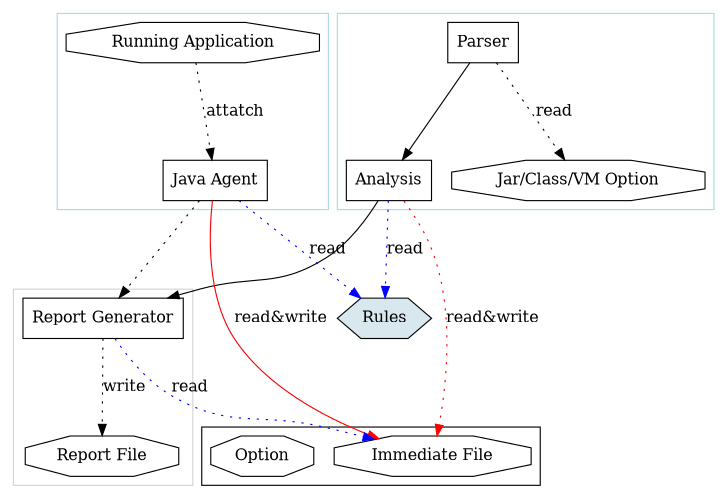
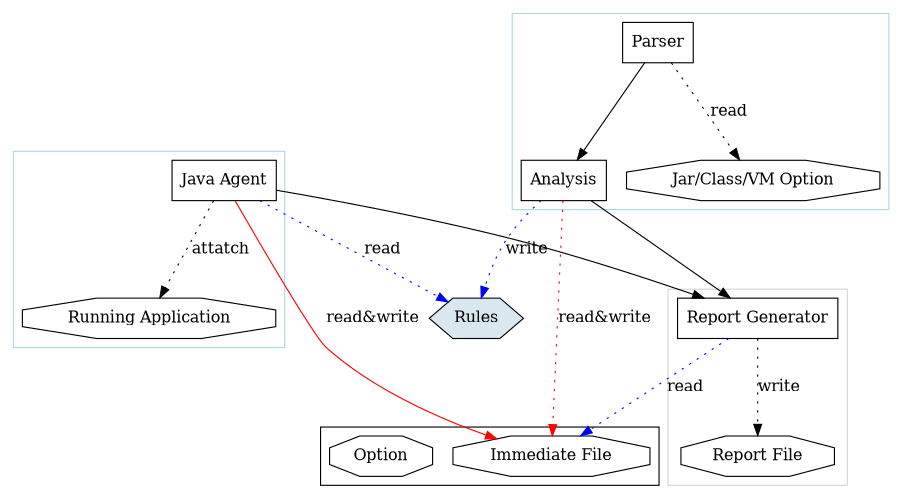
edge "Running Application" -> "Java Agent": reversed
edge "Java Agent" -> "Report Generator": style dotted -> solid
edge "Analysis" -> "Rules": label "read" -> "write"
